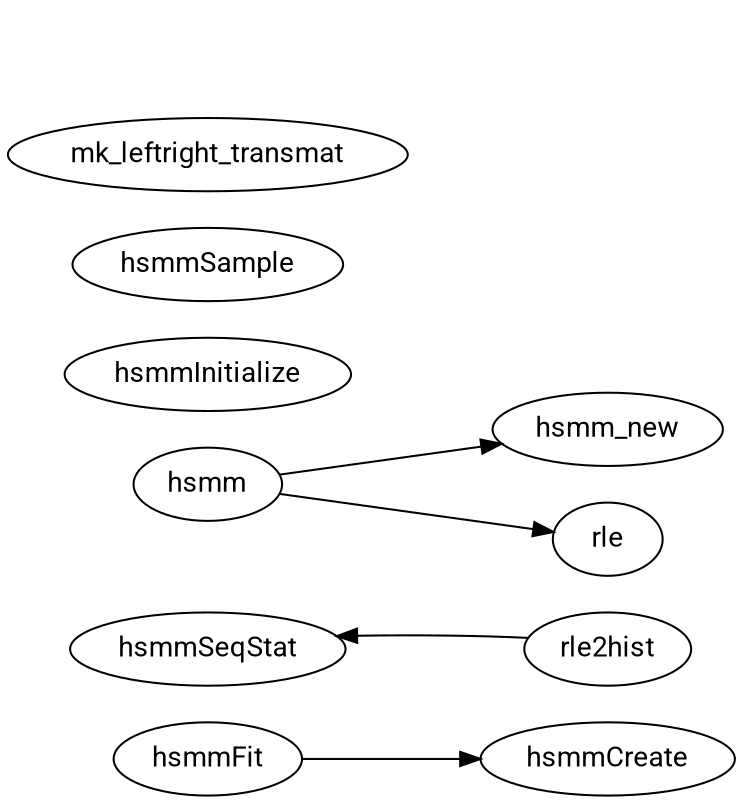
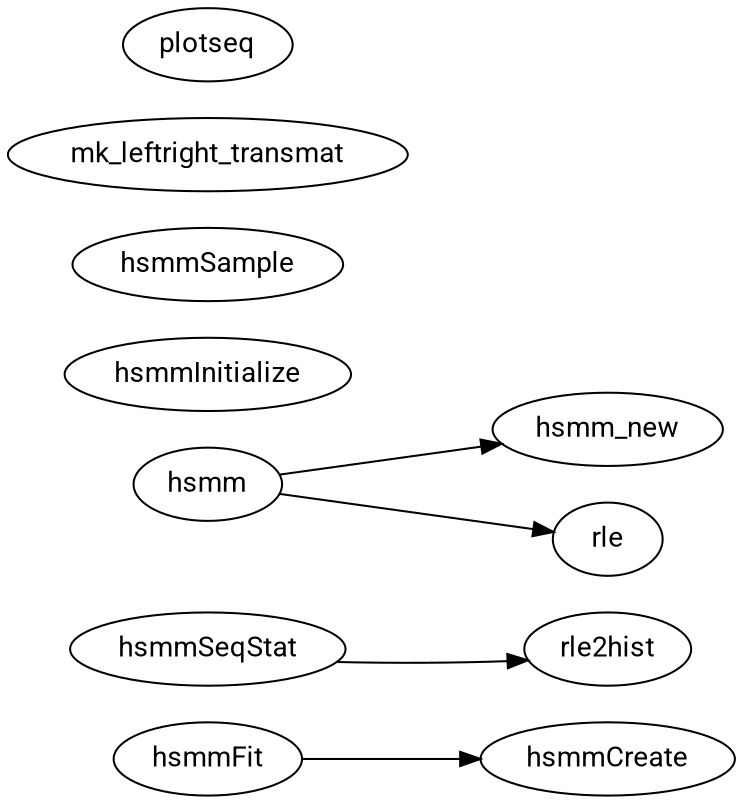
node "plotseq": added
edge "rle2hist" -> "hsmmSeqStat": reversed
